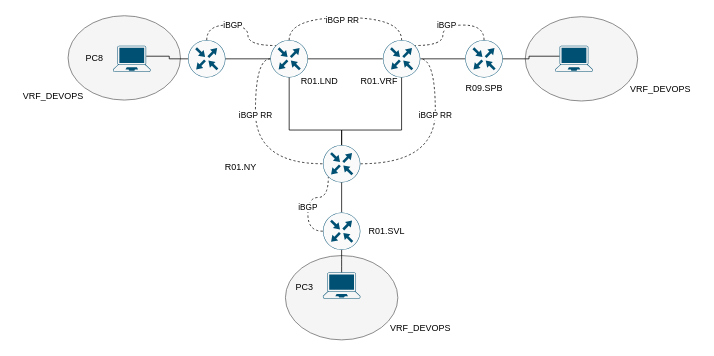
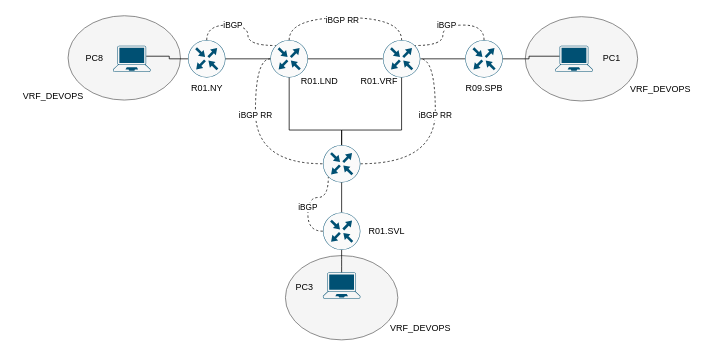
node "PC1": added
node "R01.NY": moved (240, 168) -> (207, 89)
